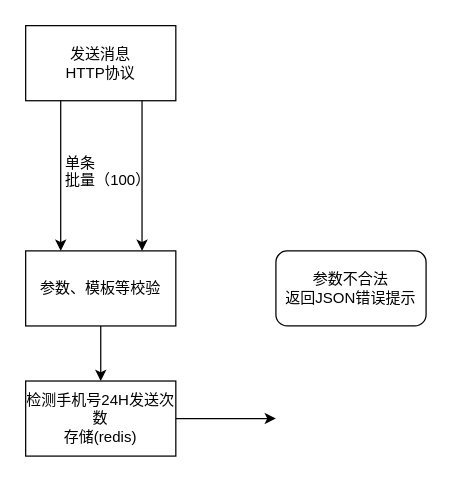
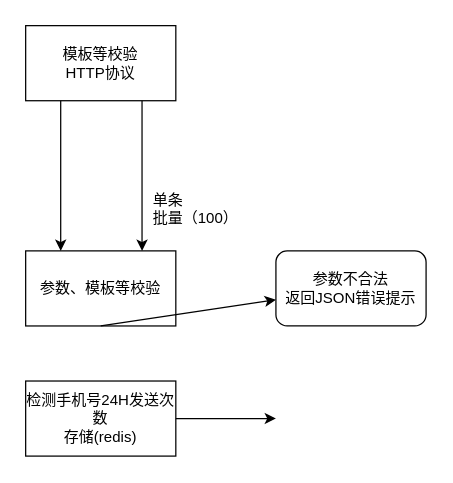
node "发送消息 HTTP协议": label "发送消息 HTTP协议" -> "模板等校验 HTTP协议"
node "单条 批量（100）": moved (113, 169) -> (201, 207)
edge "参数、模板等校验" -> "检测手机号24H发送次数 存储(redis)": now "参数、模板等校验" -> "参数不合法 返回JSON错误提示"
